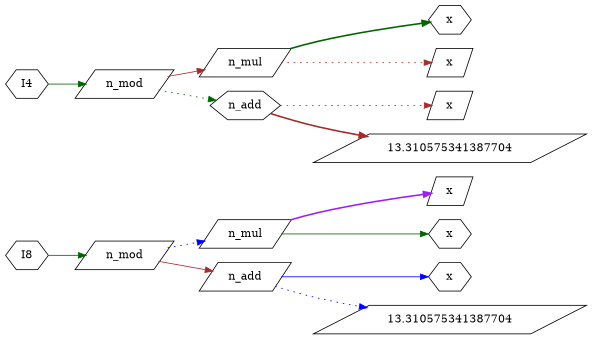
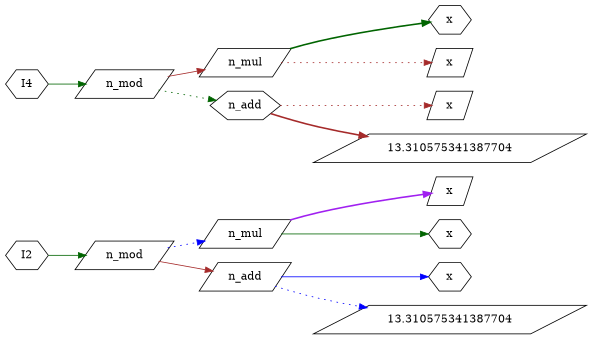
node "I8": label "I8" -> "I2"
